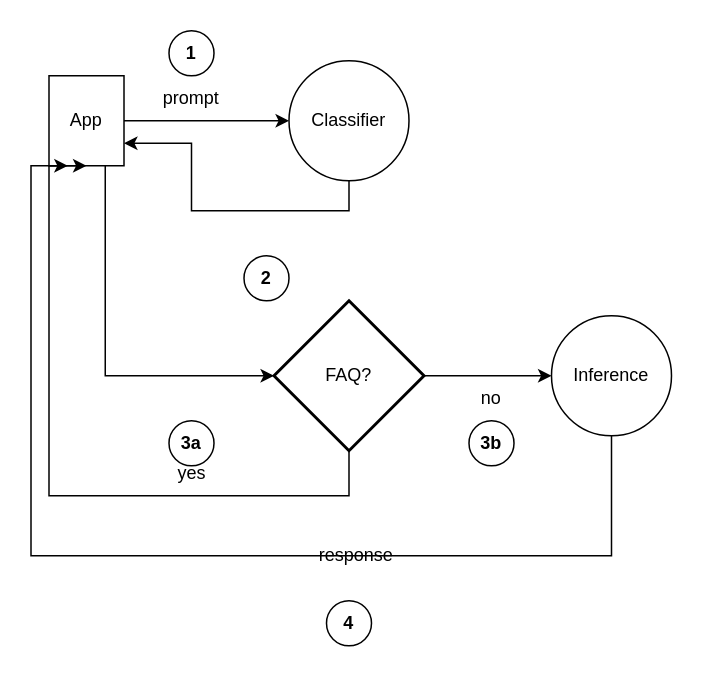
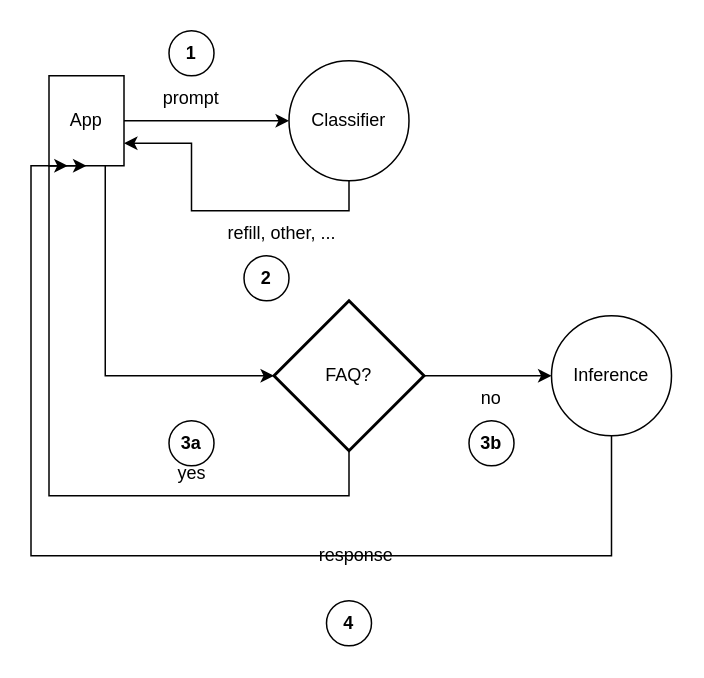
node "refill, other, ...": added
